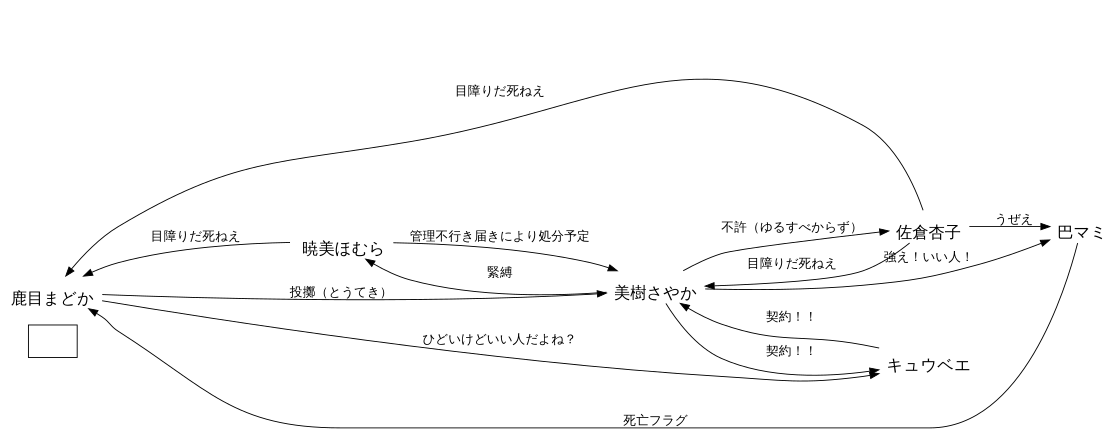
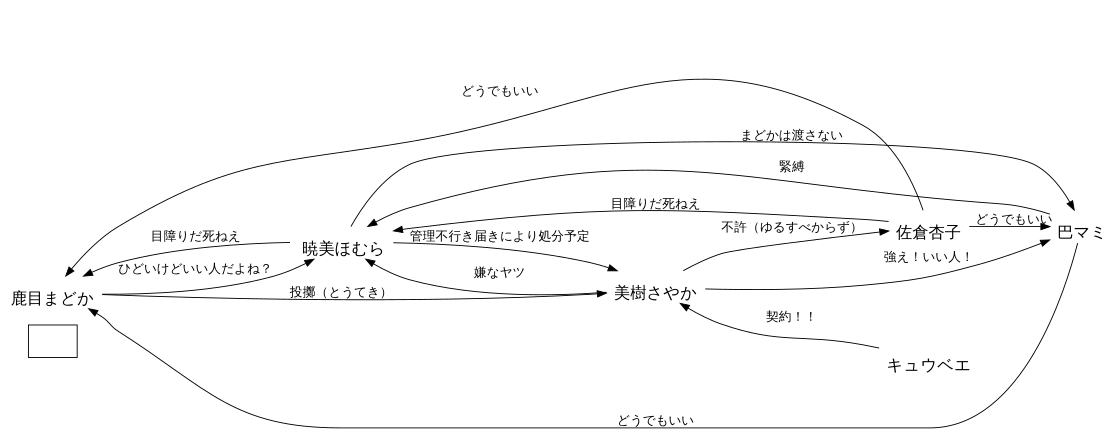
edge "佐倉杏子" -> "鹿目まどか": label "目障りだ死ねえ" -> "どうでもいい"
edge "暁美ほむら" -> "巴マミ": added, label "まどかは渡さない"
edge "巴マミ" -> "暁美ほむら": added, label "緊縛"
edge "佐倉杏子" -> "巴マミ": label "うぜえ" -> "どうでもいい"
edge "美樹さやか" -> "暁美ほむら": label "緊縛" -> "嫌なヤツ"
edge "佐倉杏子" -> "美樹さやか": now "佐倉杏子" -> "暁美ほむら"
edge "鹿目まどか" -> "キュウベエ": now "鹿目まどか" -> "暁美ほむら"
edge "美樹さやか" -> "キュウベエ": removed, label "契約！！"
edge "巴マミ" -> "鹿目まどか": label "死亡フラグ" -> "どうでもいい"
